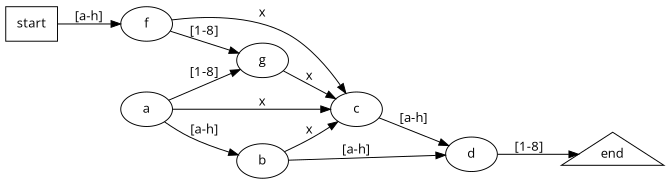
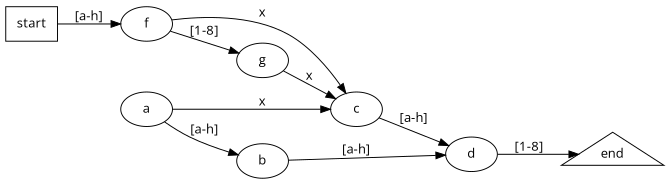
edge "a" -> "g": removed, label "[1-8]"
edge "b" -> "c": removed, label "x"
